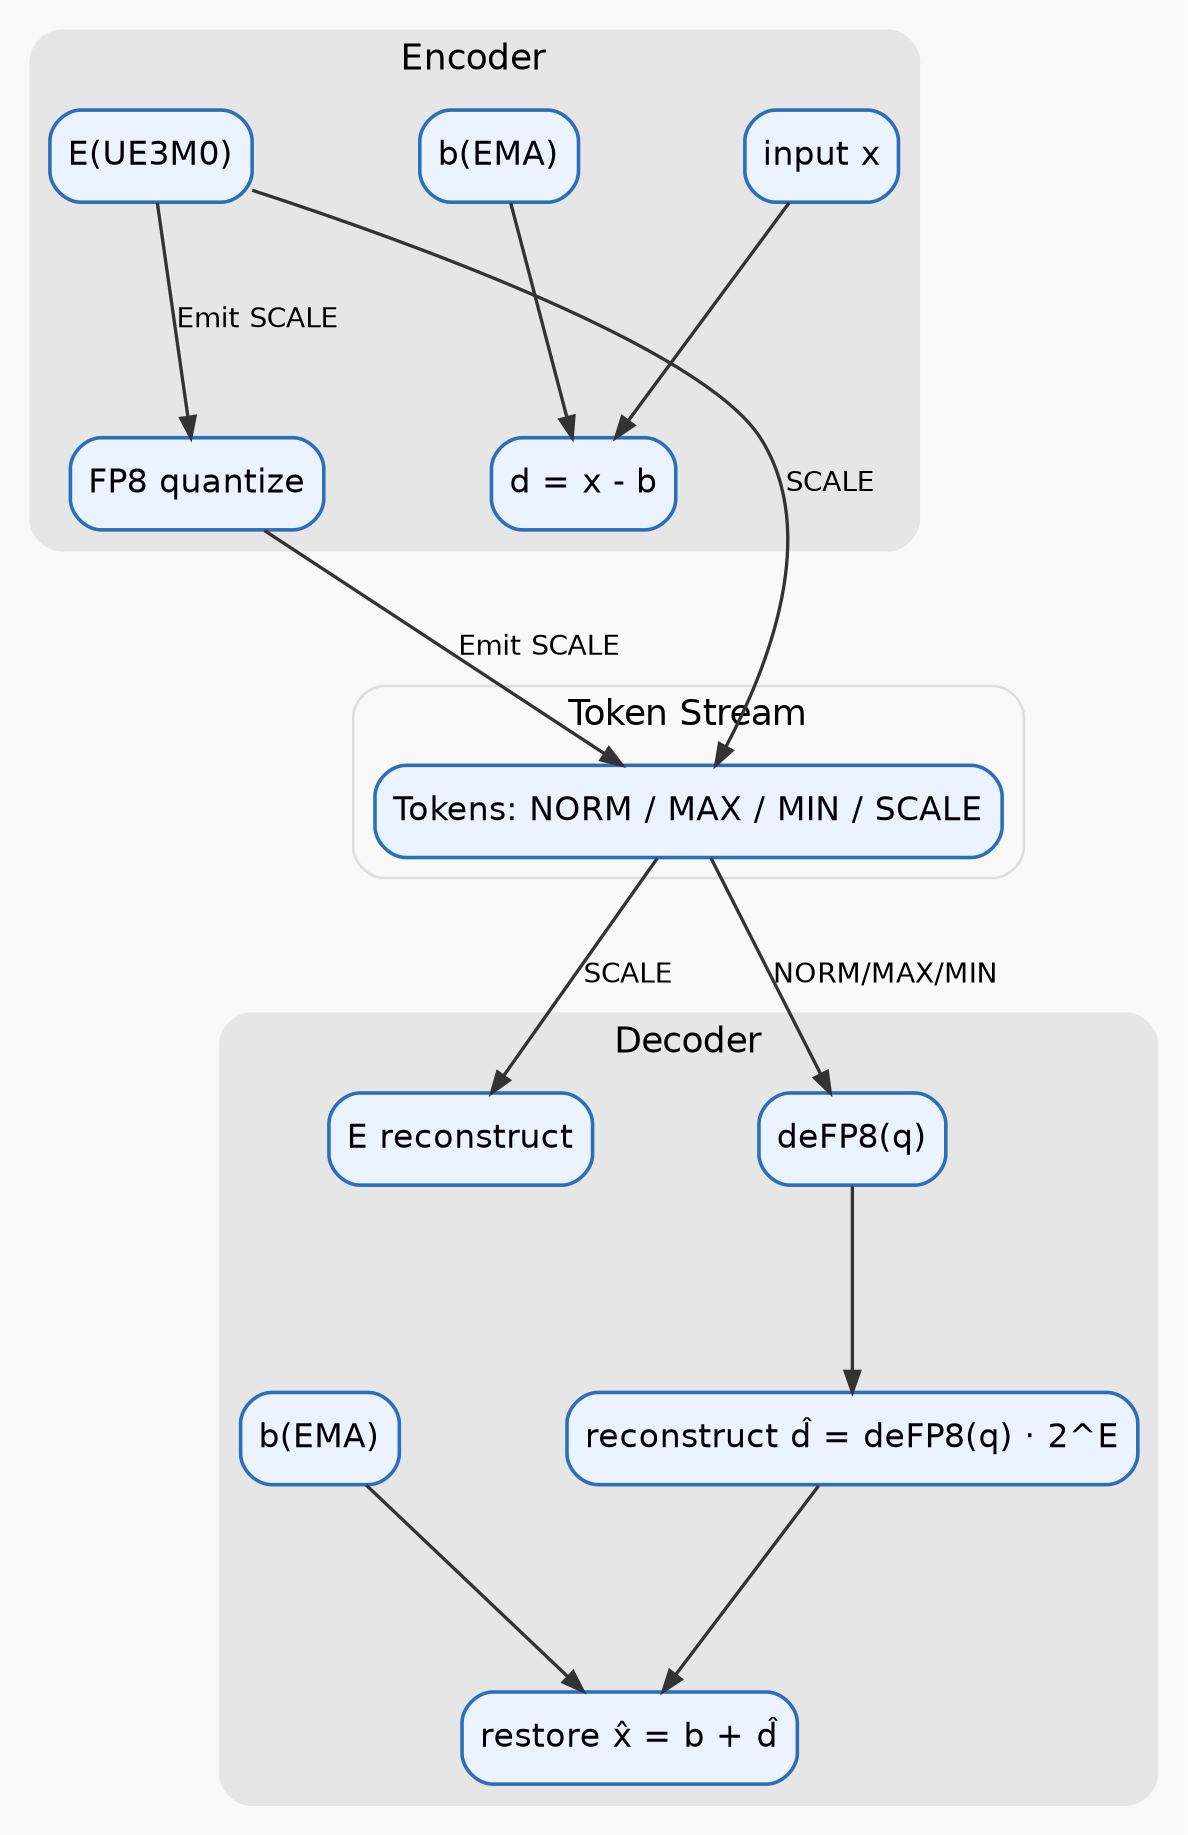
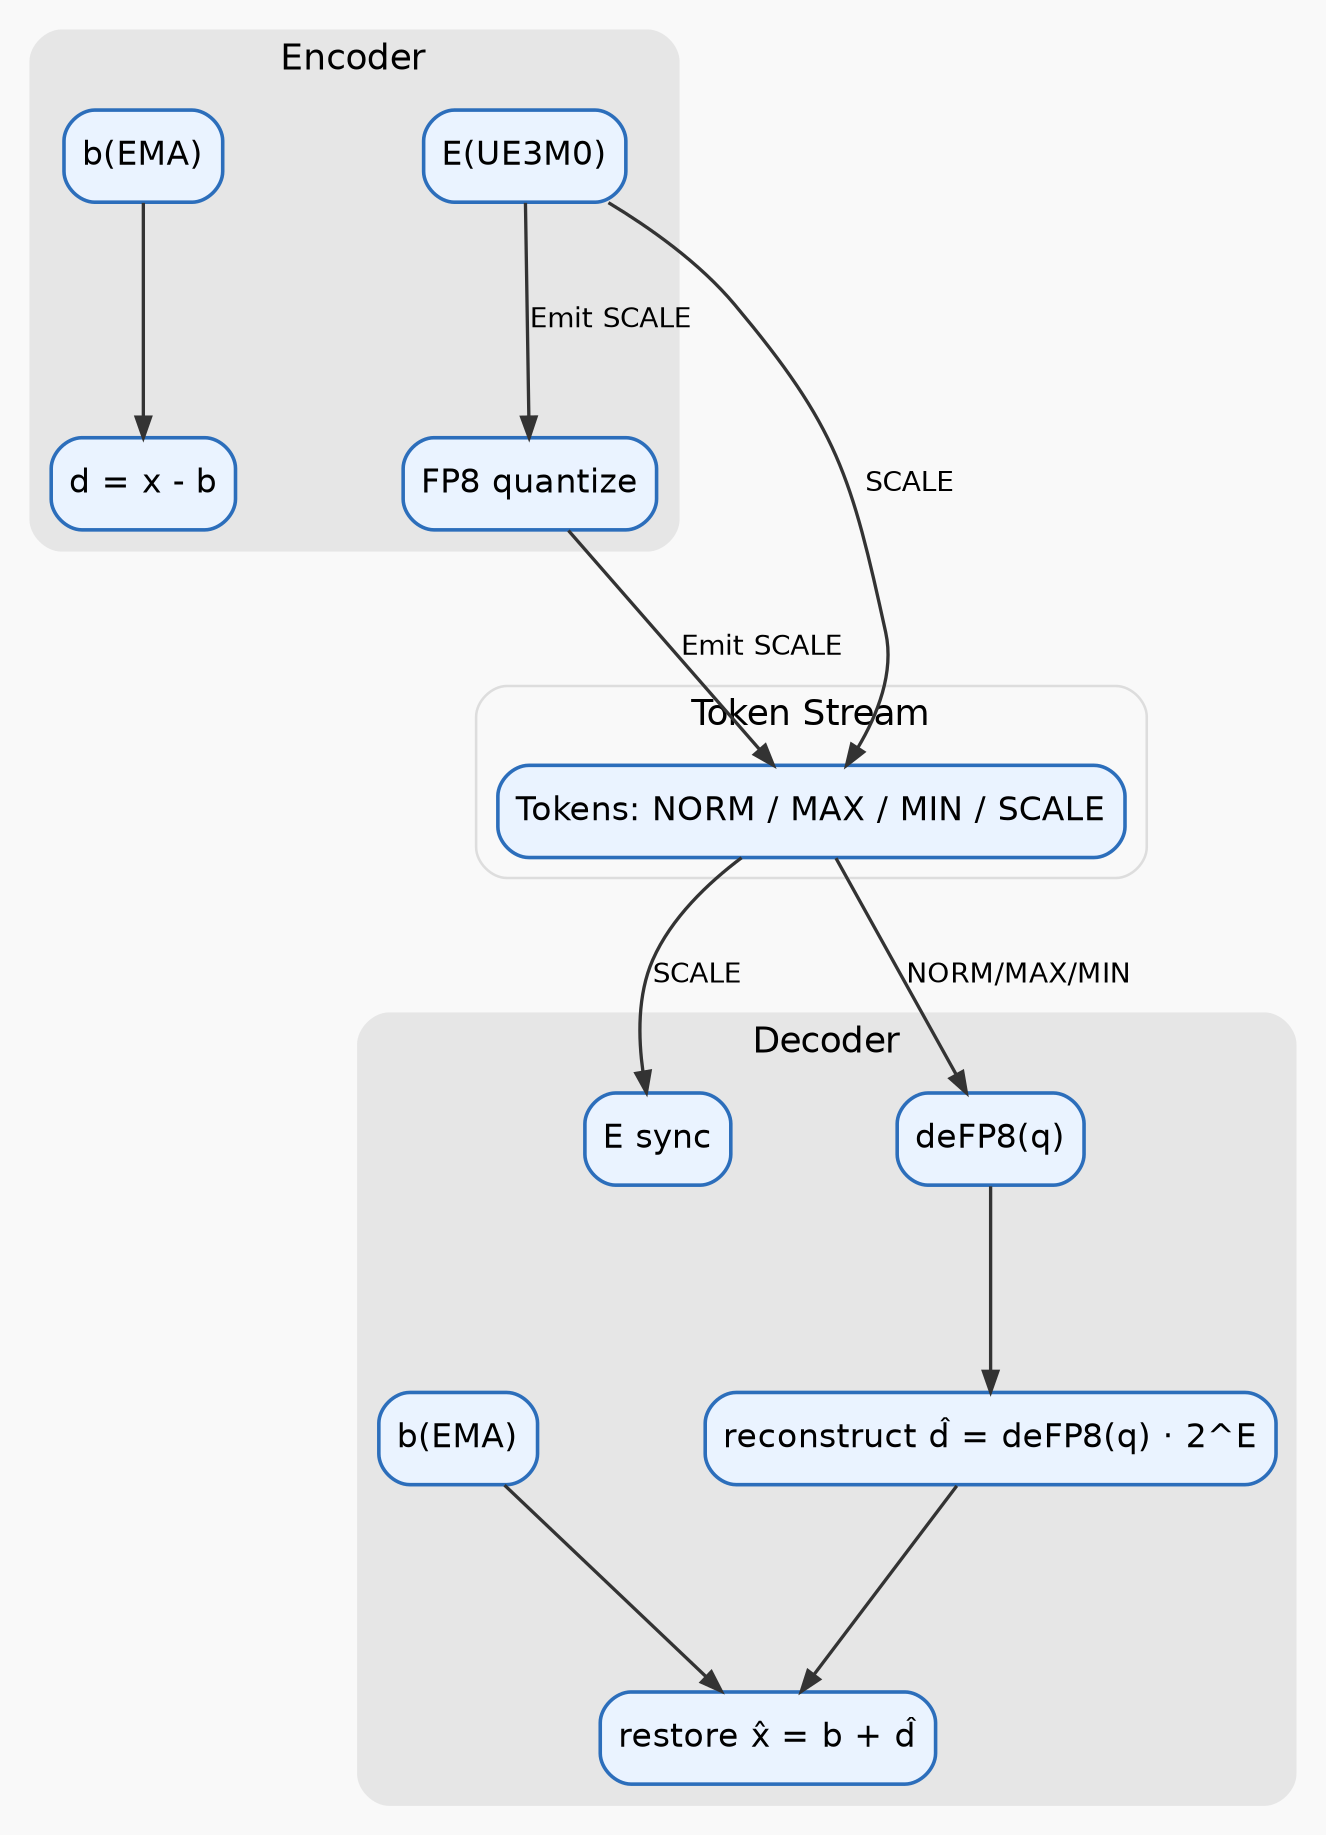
node "input x": removed
node "E reconstruct": label "E reconstruct" -> "E sync"
